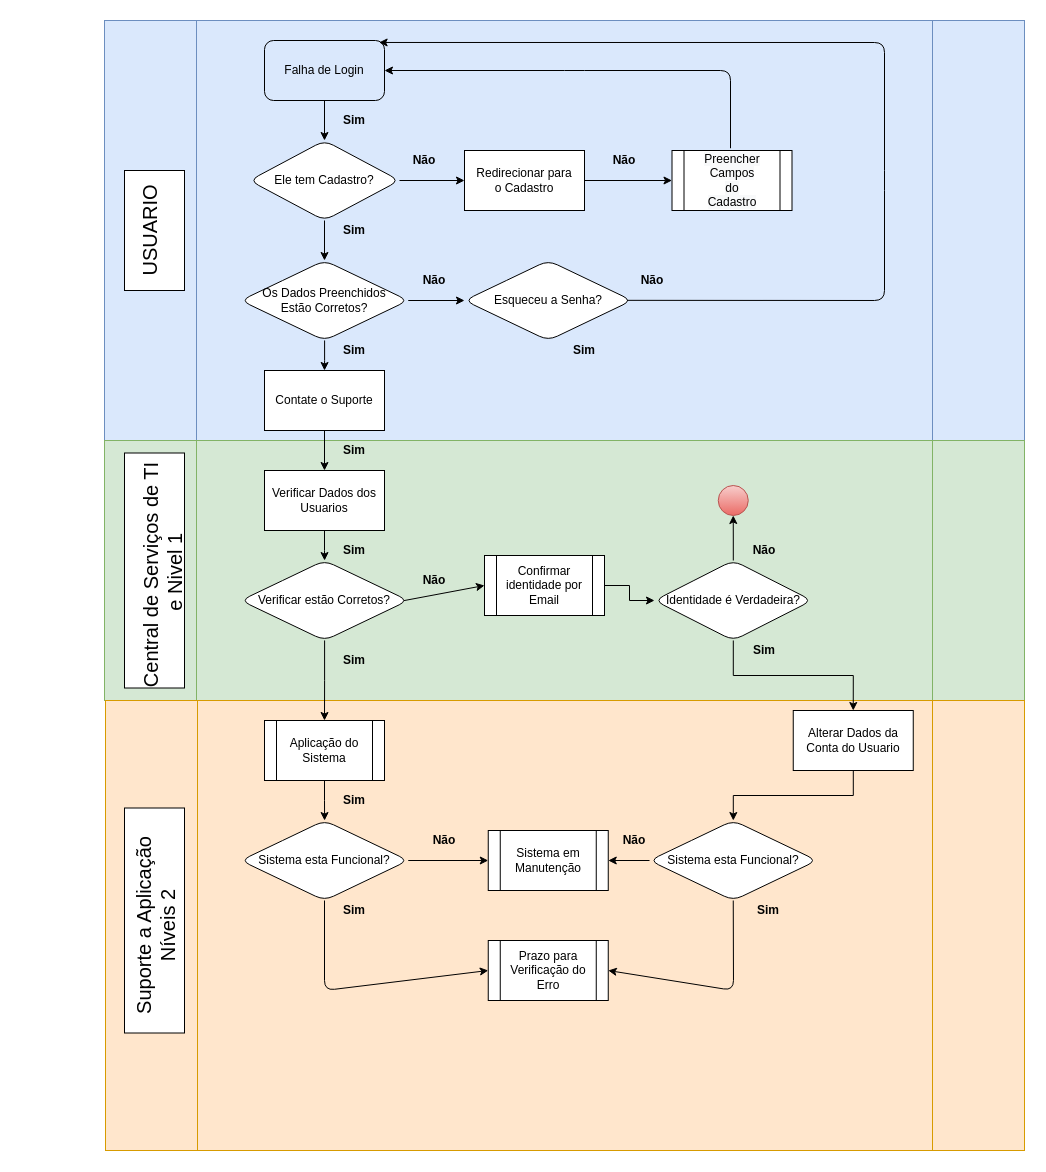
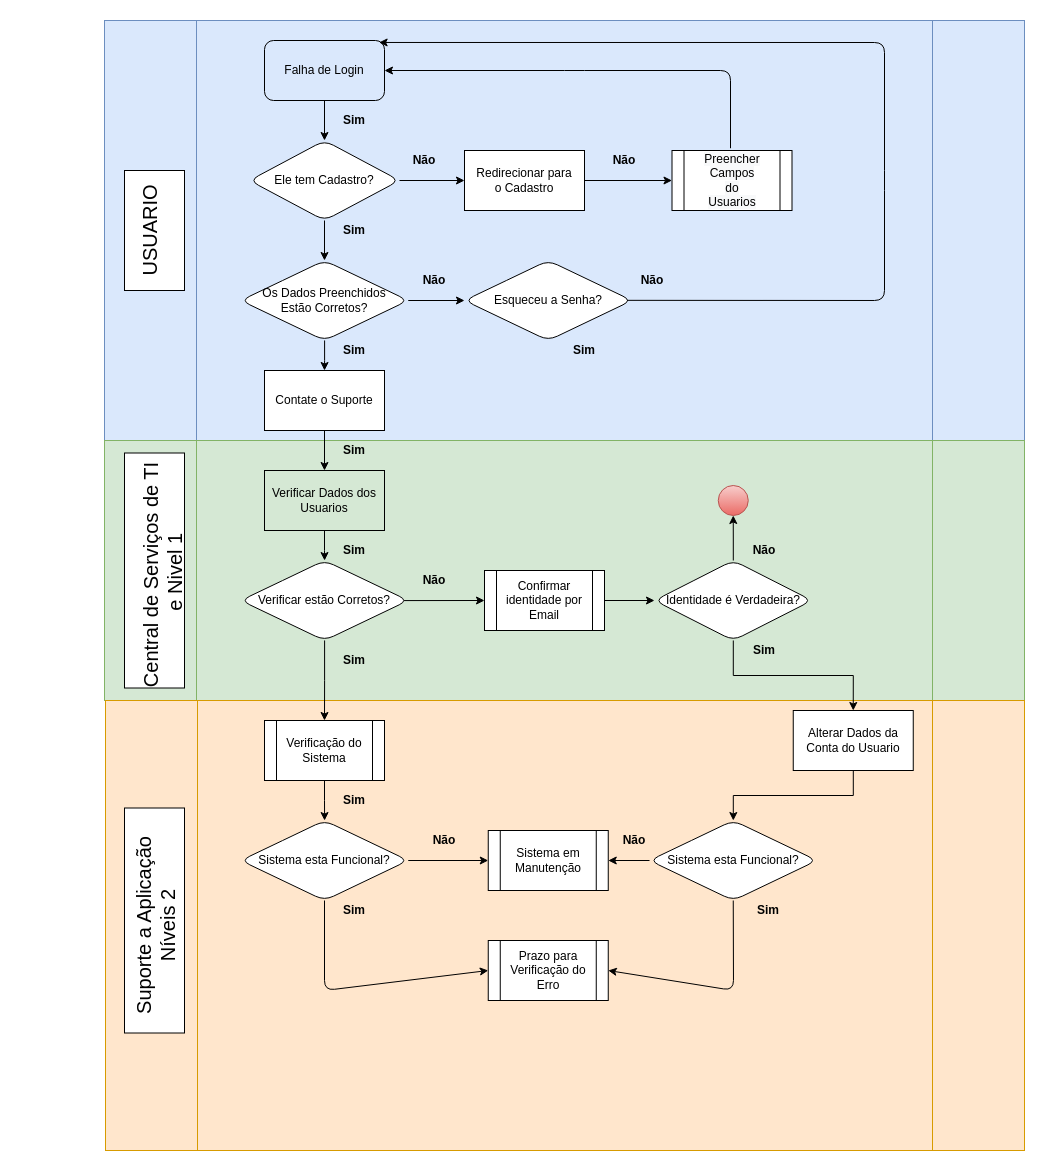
node "Preencher CamposdoCadastro": label "Preencher CamposdoCadastro" -> "Preencher CamposdoUsuarios"
node "Verificar Dados dos Usuarios": fillcolor #ffffff -> #d5e8d4
node "Confirmar identidade por Email": moved (545, 586) -> (545, 601)
node "Aplicação do Sistema": label "Aplicação do Sistema" -> "Verificação do Sistema"
